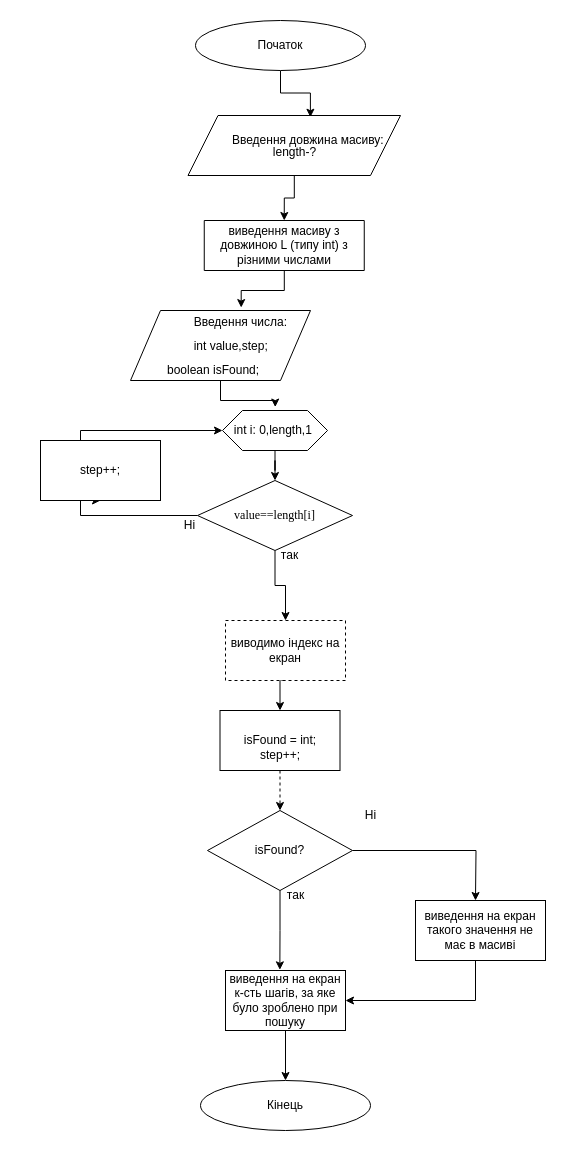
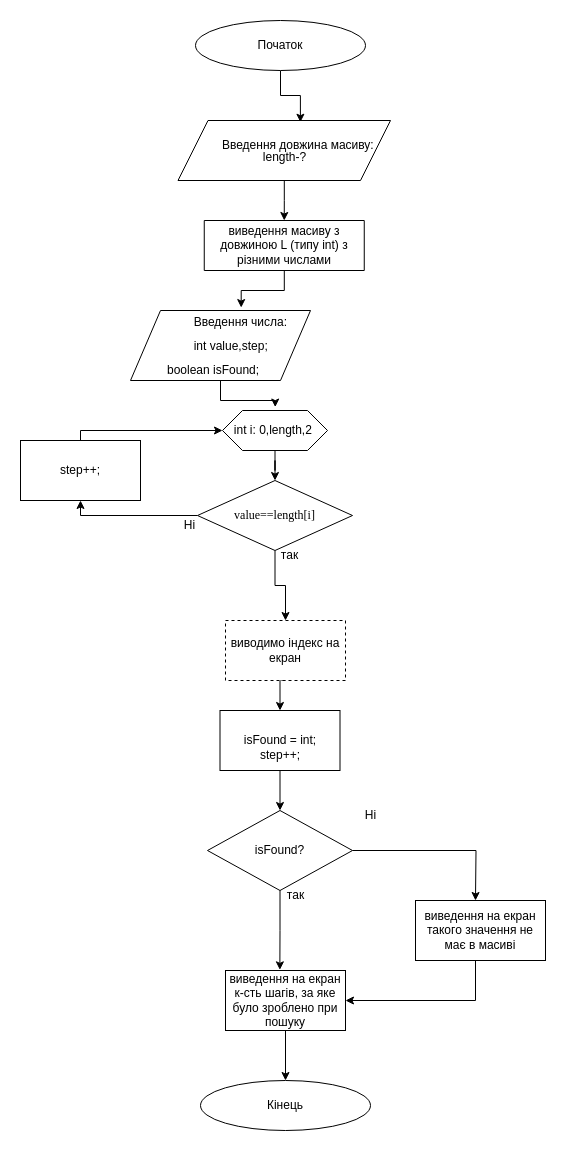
node "Введення довжина масиву: length-?": moved (294, 146) -> (284, 151)
node "int i: 0,length,1": label "int i: 0,length,1" -> "int i: 0,length,2"
node "step++;": moved (101, 471) -> (81, 471)
edge "isFound = int; step++;" -> "isFound?": style dashed -> solid
